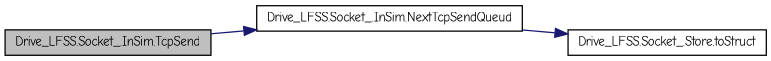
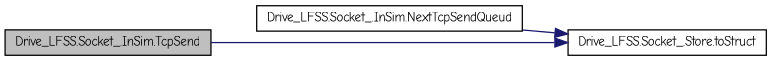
edge "Drive_LFSS.Socket_.InSim.TcpSend" -> "Drive_LFSS.Socket_.InSim.NextTcpSendQueud": now "Drive_LFSS.Socket_.InSim.TcpSend" -> "Drive_LFSS.Socket_.Store.toStruct"
